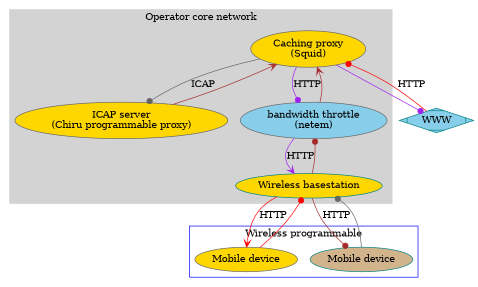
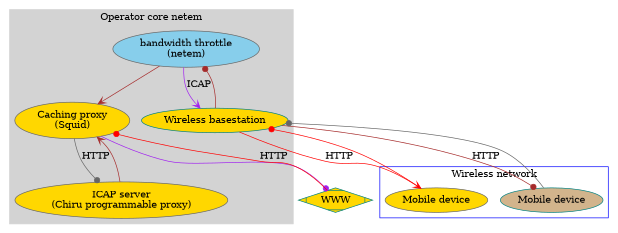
cluster "Operator core network": label "Operator core network" -> "Operator core netem"
edge "Caching proxy (Squid)" -> "bandwidth throttle (netem)": removed, label "HTTP"
edge "Caching proxy (Squid)" -> "ICAP server (Chiru programmable proxy)": label "ICAP" -> "HTTP"
node "WWW": fillcolor skyblue -> gold
edge "bandwidth throttle (netem)" -> "Wireless basestation": label "HTTP" -> "ICAP"
cluster "Wireless programmable": label "Wireless programmable" -> "Wireless network"
